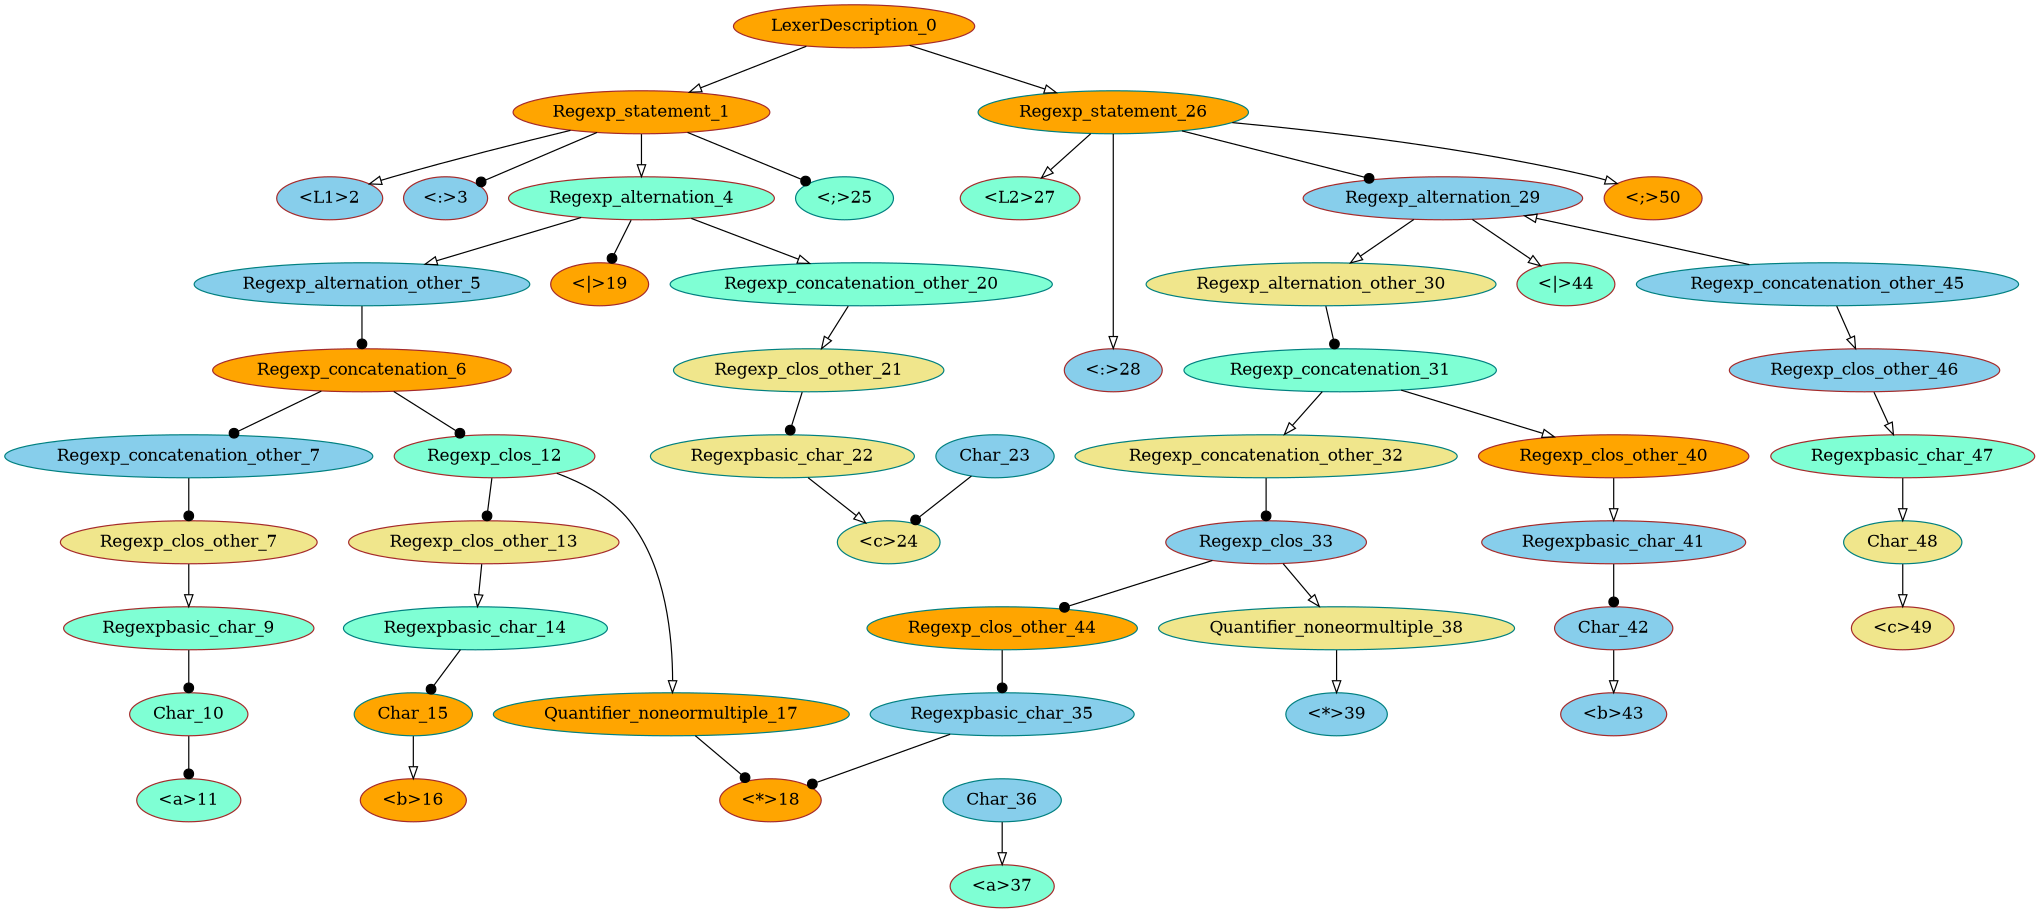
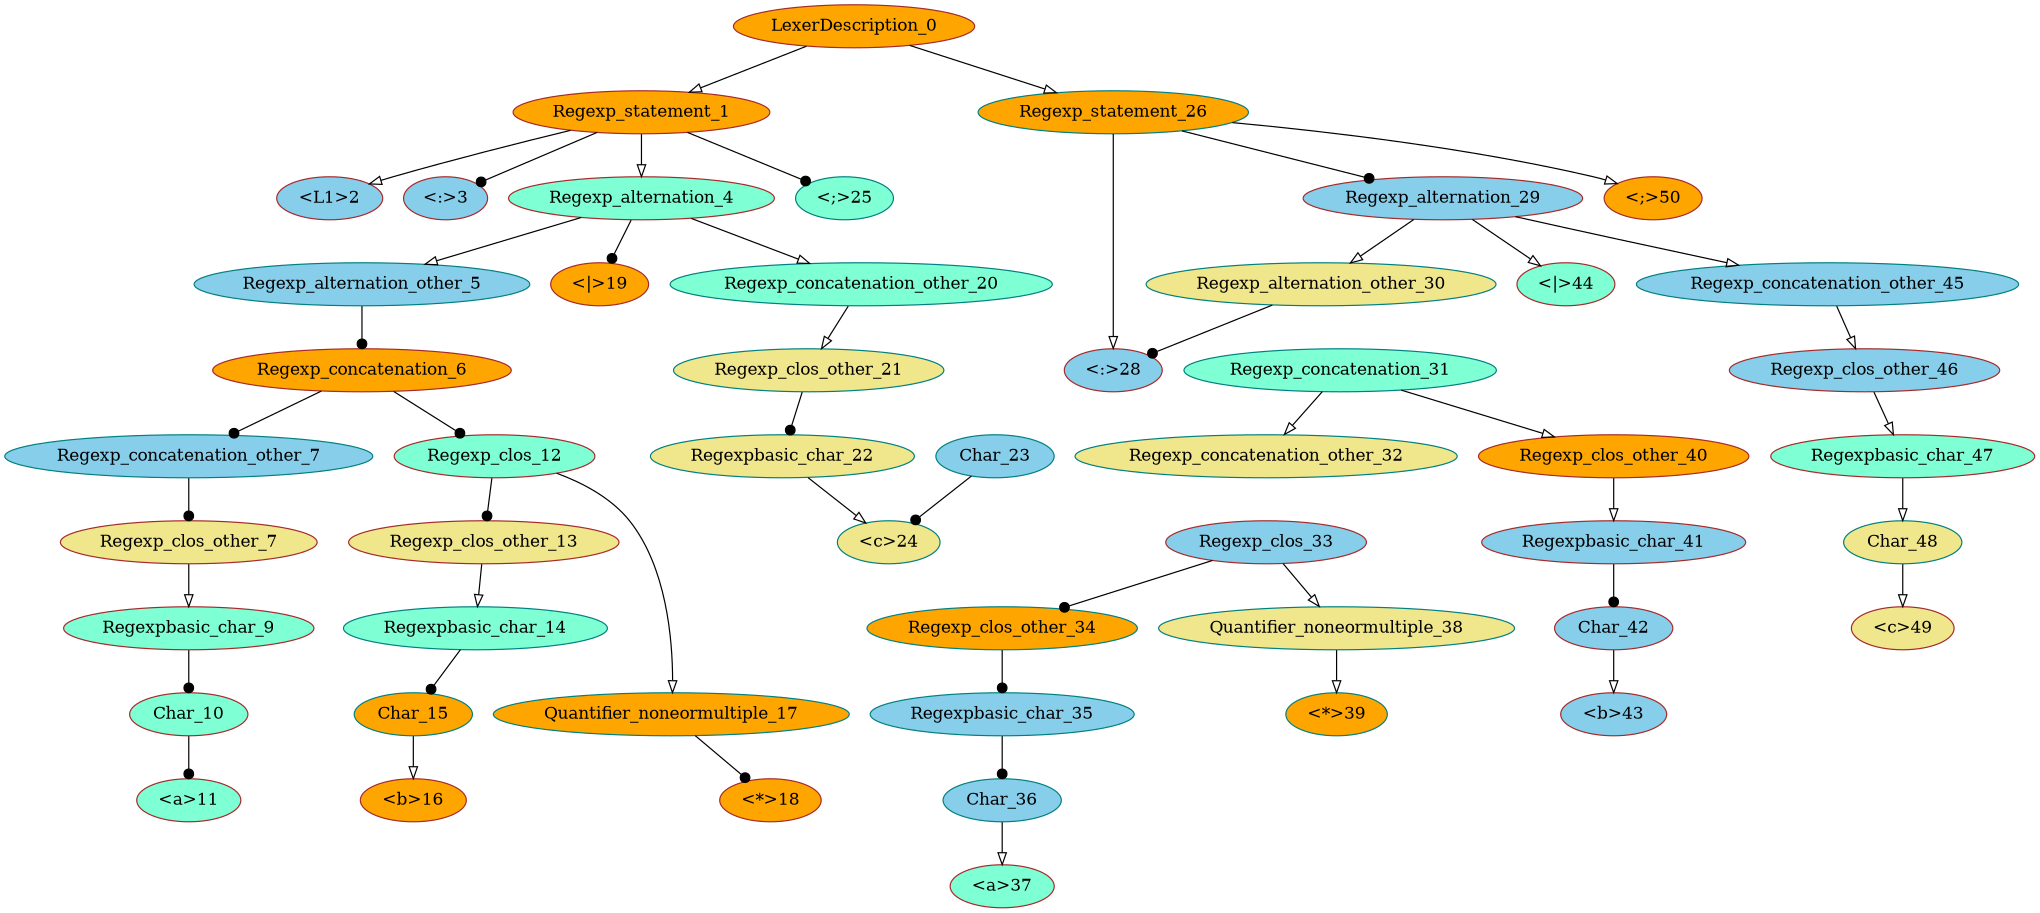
node "<L2>27": removed
edge "Regexp_concatenation_other_45" -> "Regexp_alternation_29": reversed
edge "Regexp_alternation_other_30" -> "Regexp_concatenation_31": now "Regexp_alternation_other_30" -> "<:>28"
edge "Regexp_concatenation_other_32" -> "Regexp_clos_33": removed
node "Regexp_clos_other_44": label "Regexp_clos_other_44" -> "Regexp_clos_other_34"
node "<*>39": fillcolor skyblue -> orange
edge "Regexpbasic_char_35" -> "<*>18": now "Regexpbasic_char_35" -> "Char_36"
